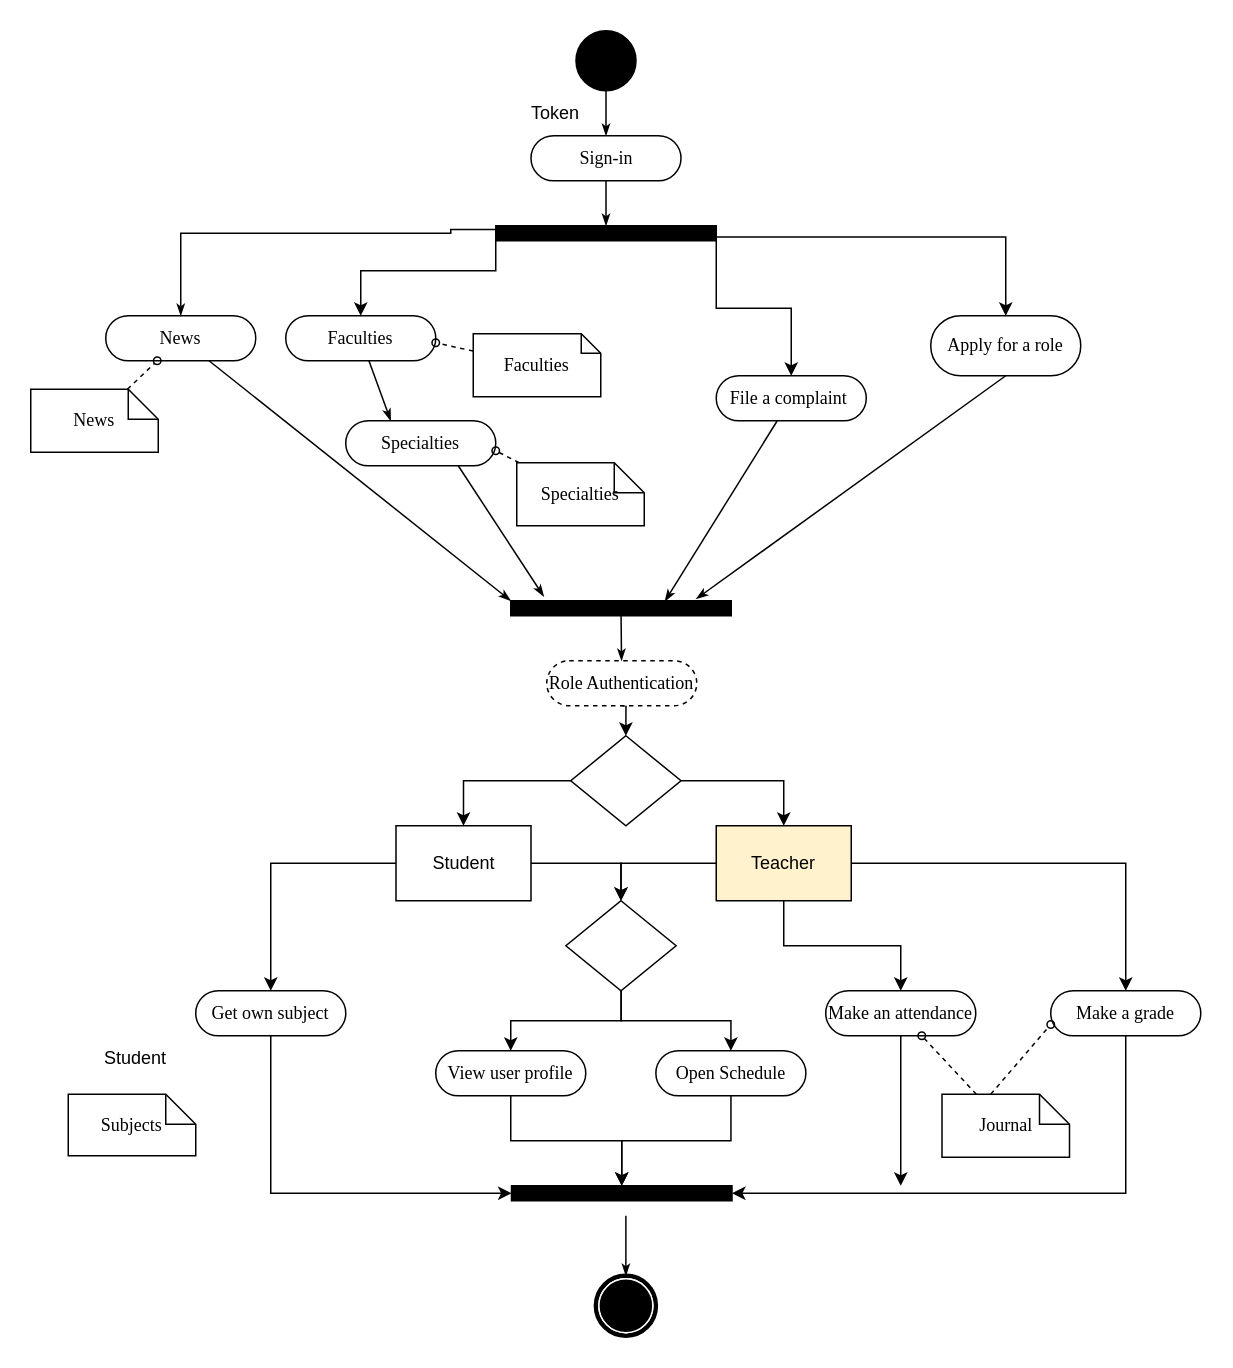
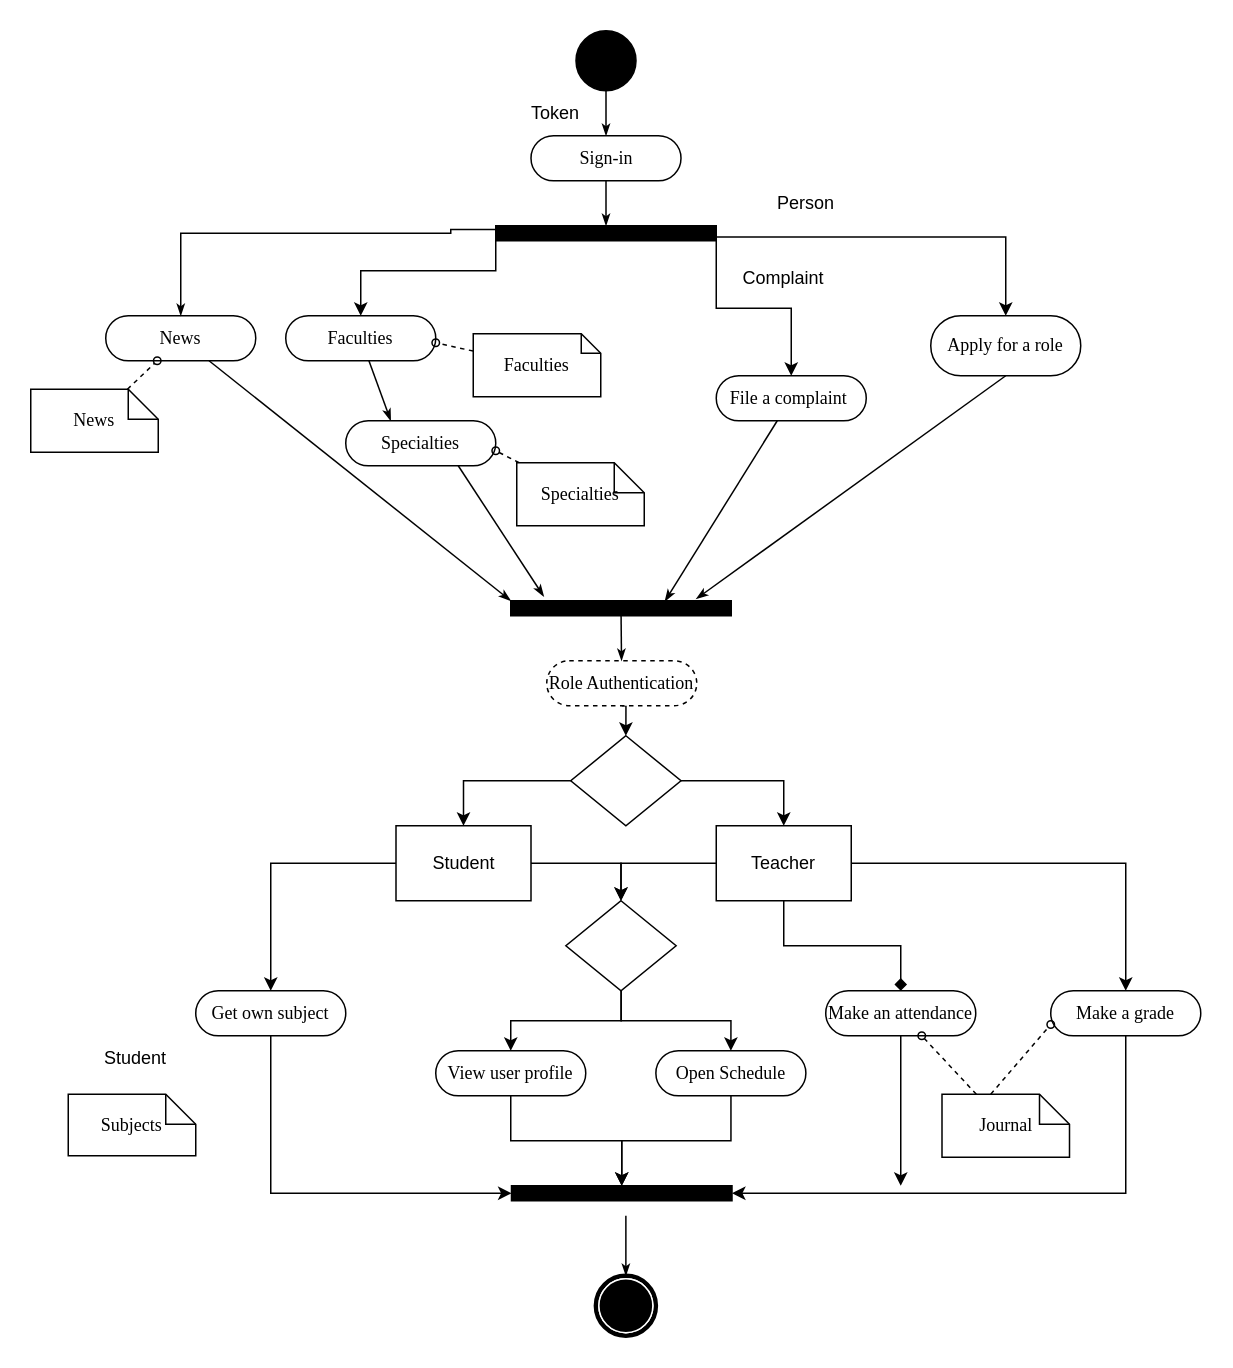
node "Person": added
node "Complaint": added
node "Teacher": fillcolor #fff2cc -> #ffffff
edge "Teacher" -> "Make an attendance": arrowhead classic -> diamond
